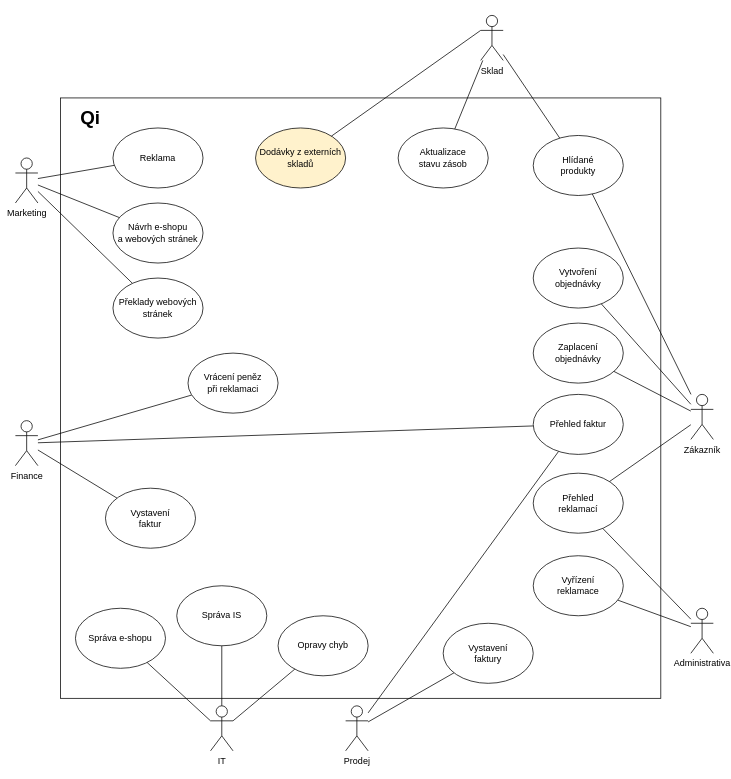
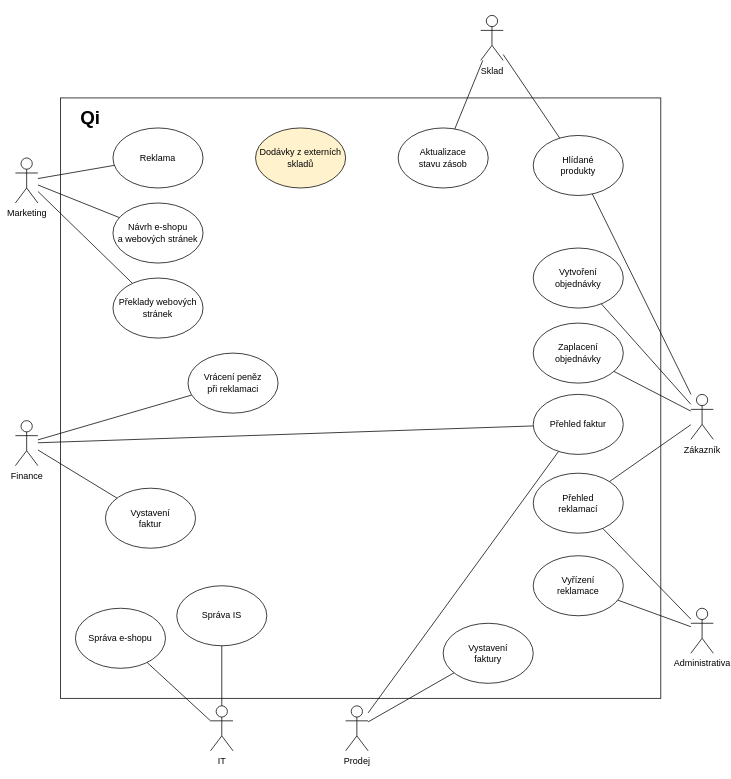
edge "Sklad" -- "Dodávky z externích skladů": removed
node "Opravy chyb": removed
edge "Opravy chyb" -- "IT": removed
